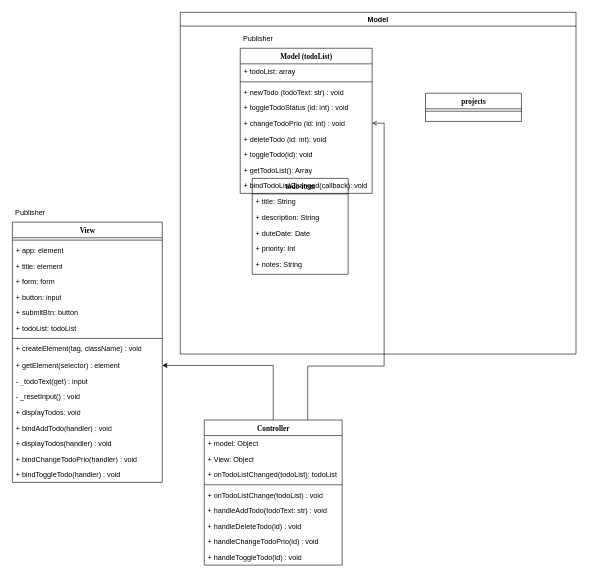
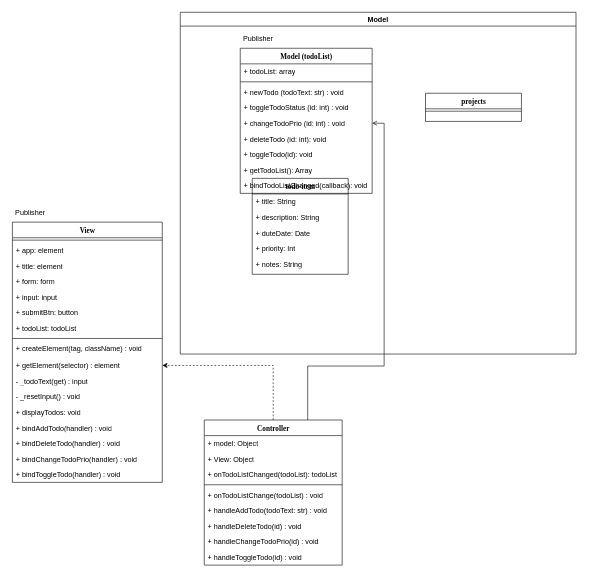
node "+ button: input": label "+ button: input" -> "+ input: input"
edge "Controller" -> "+ getElement(selector) : element": style solid -> dashed
node "+ displayTodos(handler) : void": label "+ displayTodos(handler) : void" -> "+ bindDeleteTodo(handler) : void"
